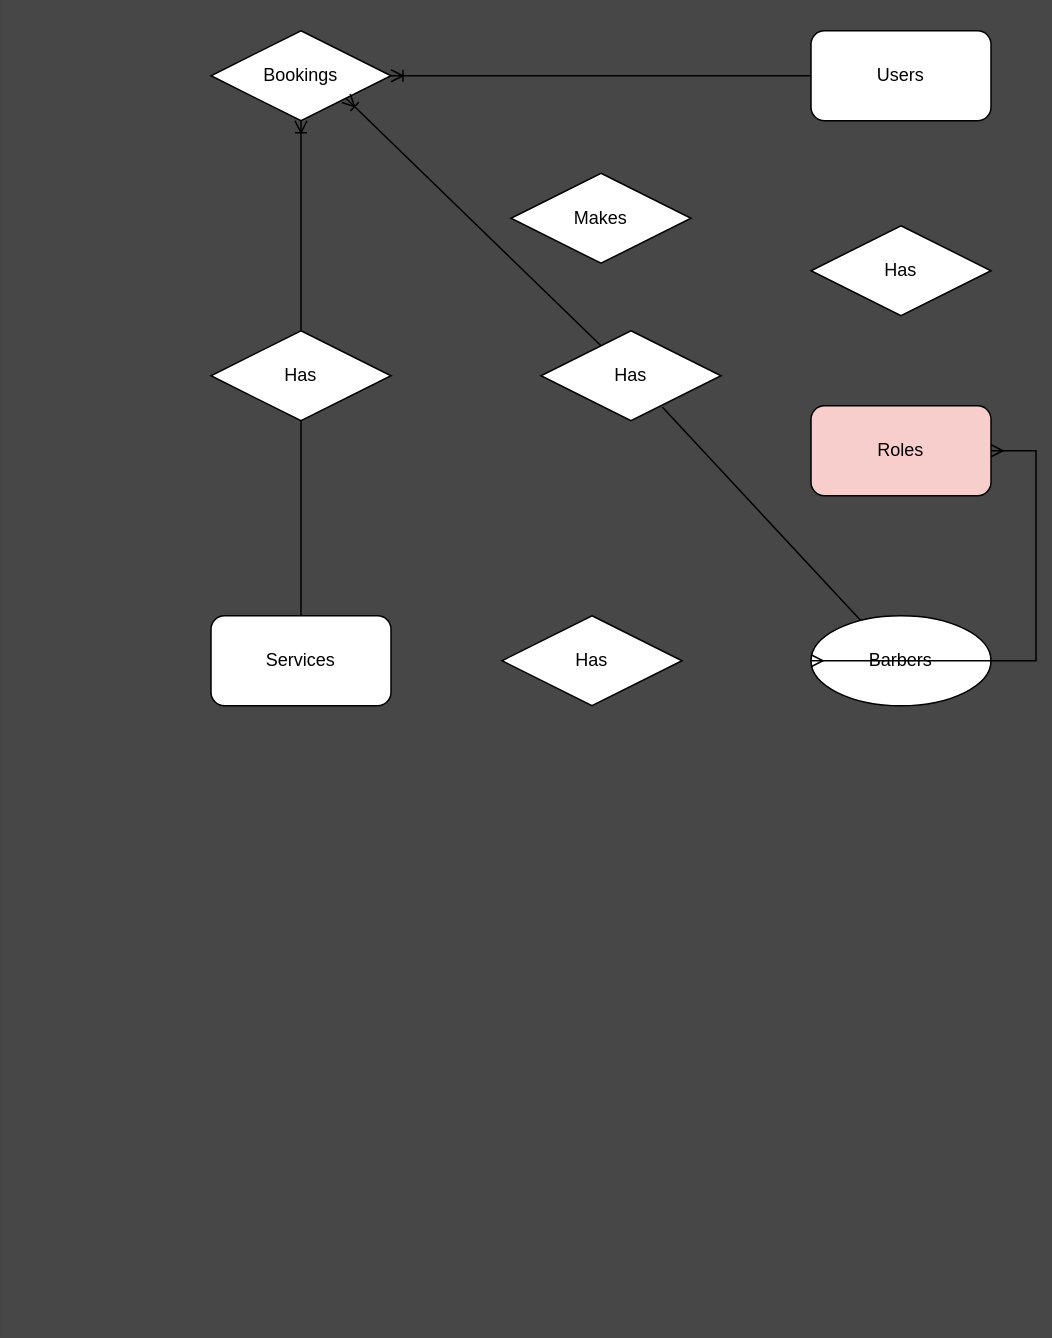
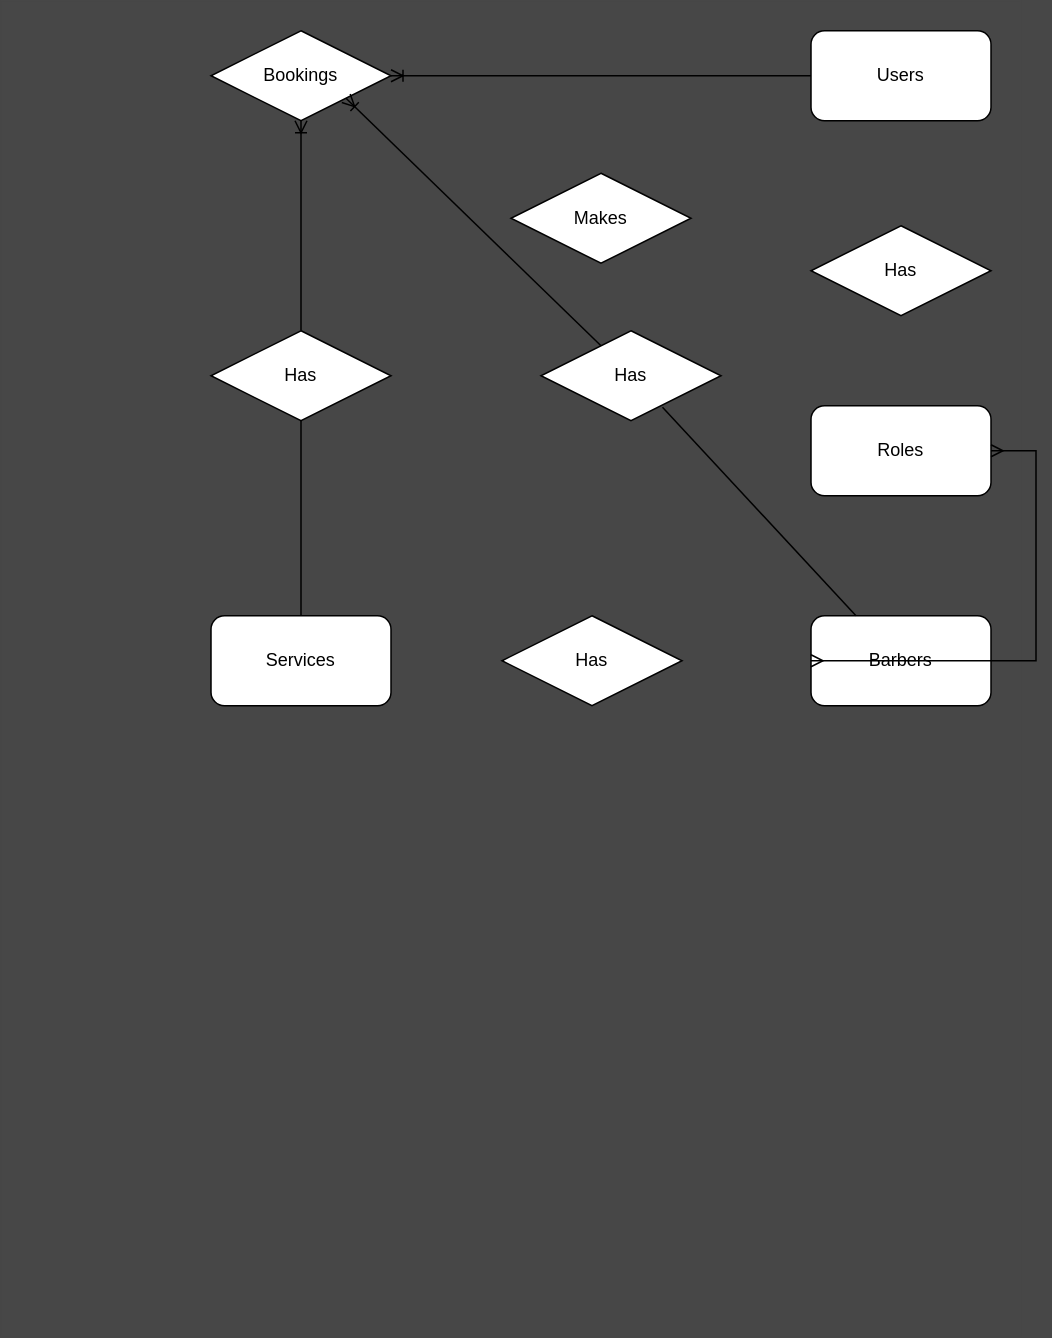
node "Roles": fillcolor #f8cecc -> #ffffff
node "Barbers": shape ellipse -> rounded rectangle
